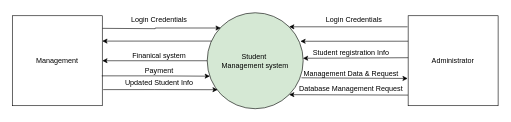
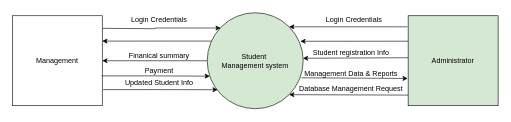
node "Finanical system": label "Finanical system" -> "Finanical summary"
node "Administrator": fillcolor #ffffff -> #d5e8d4
node "Management Data & Request": label "Management Data & Request" -> "Management Data & Reports"
